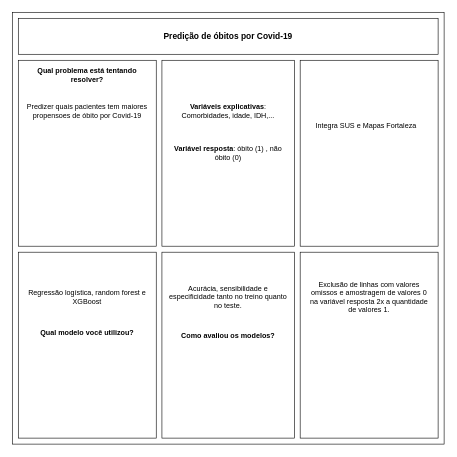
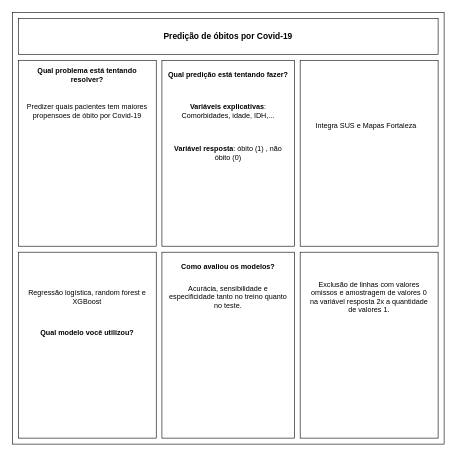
node "Qual predição está tentando fazer?": added
node "Como avaliou os modelos?": moved (228, 336) -> (228, 267)
